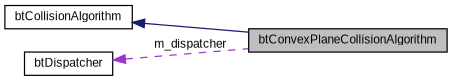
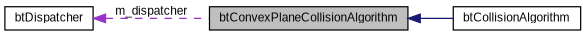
edge "btConvexPlaneCollisionAlgorithm" -> "btCollisionAlgorithm": reversed
